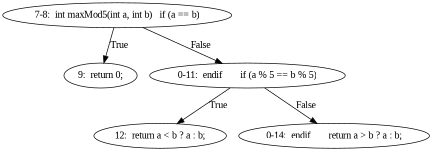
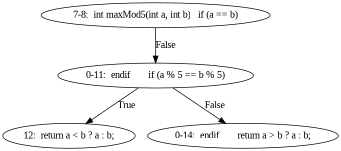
node "9:  return 0;": removed
